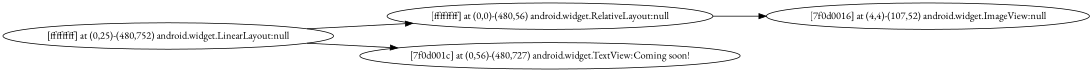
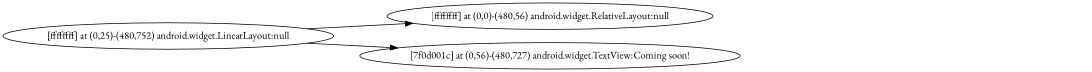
node "[7f0d0016] at (4,4)-(107,52) android.widget.ImageView:null": removed
